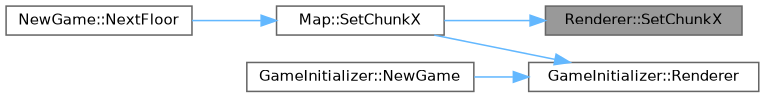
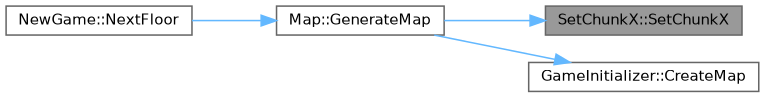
node "Map::SetChunkX": label "Map::SetChunkX" -> "Map::GenerateMap"
node "Renderer::SetChunkX": label "Renderer::SetChunkX" -> "SetChunkX::SetChunkX"
node "GameInitializer::NewGame": removed
node "GameInitializer::Renderer": label "GameInitializer::Renderer" -> "GameInitializer::CreateMap"
